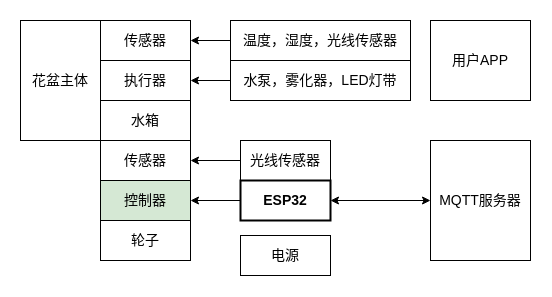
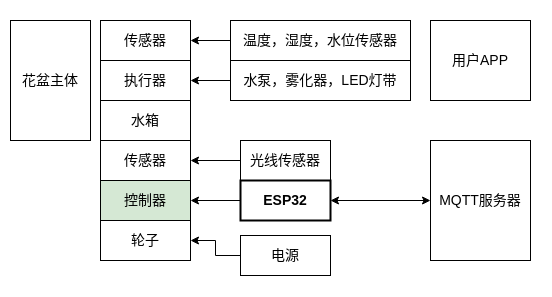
node "温度，湿度，光线传感器": label "温度，湿度，光线传感器" -> "温度，湿度，水位传感器"
node "花盆主体": moved (61, 81) -> (51, 81)
edge "电源" -> "轮子": added
